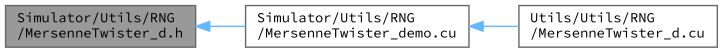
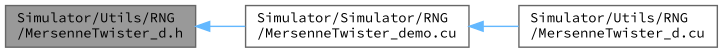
node "Simulator/Utils/RNG /MersenneTwister_demo.cu": label "Simulator/Utils/RNG /MersenneTwister_demo.cu" -> "Simulator/Simulator/RNG /MersenneTwister_demo.cu"
node "Utils/Utils/RNG /MersenneTwister_d.cu": label "Utils/Utils/RNG /MersenneTwister_d.cu" -> "Simulator/Utils/RNG /MersenneTwister_d.cu"
